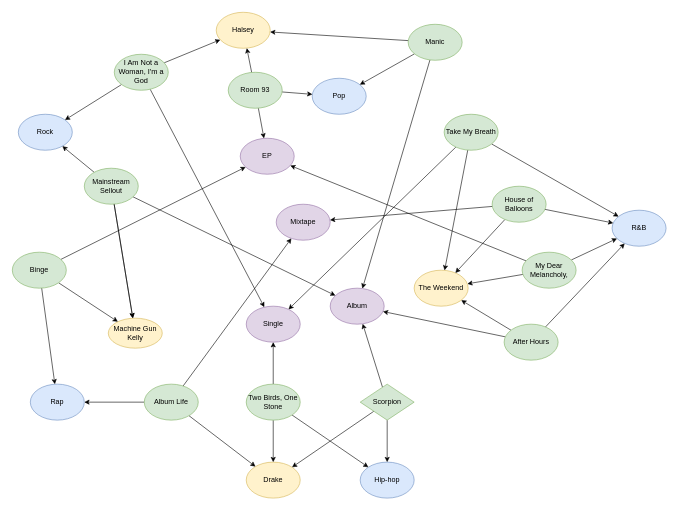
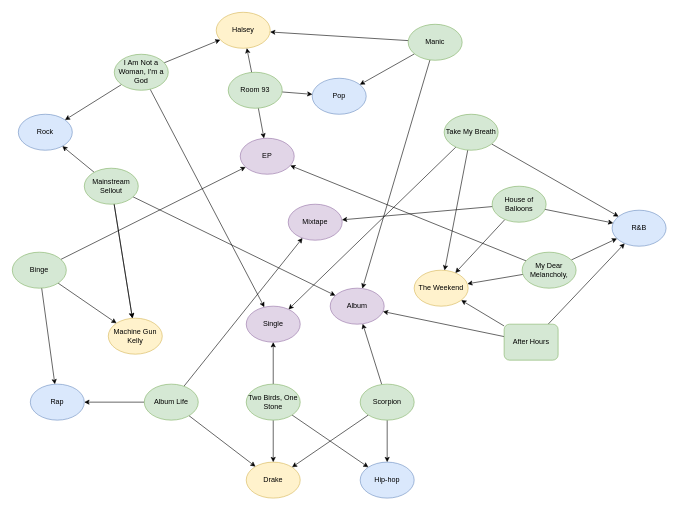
node "Mixtape": moved (303, 222) -> (315, 222)
node "Machine Gun Kelly": size 54x30 -> 54x36
node "After Hours": shape ellipse -> rounded rectangle
node "Scorpion": shape diamond -> ellipse
